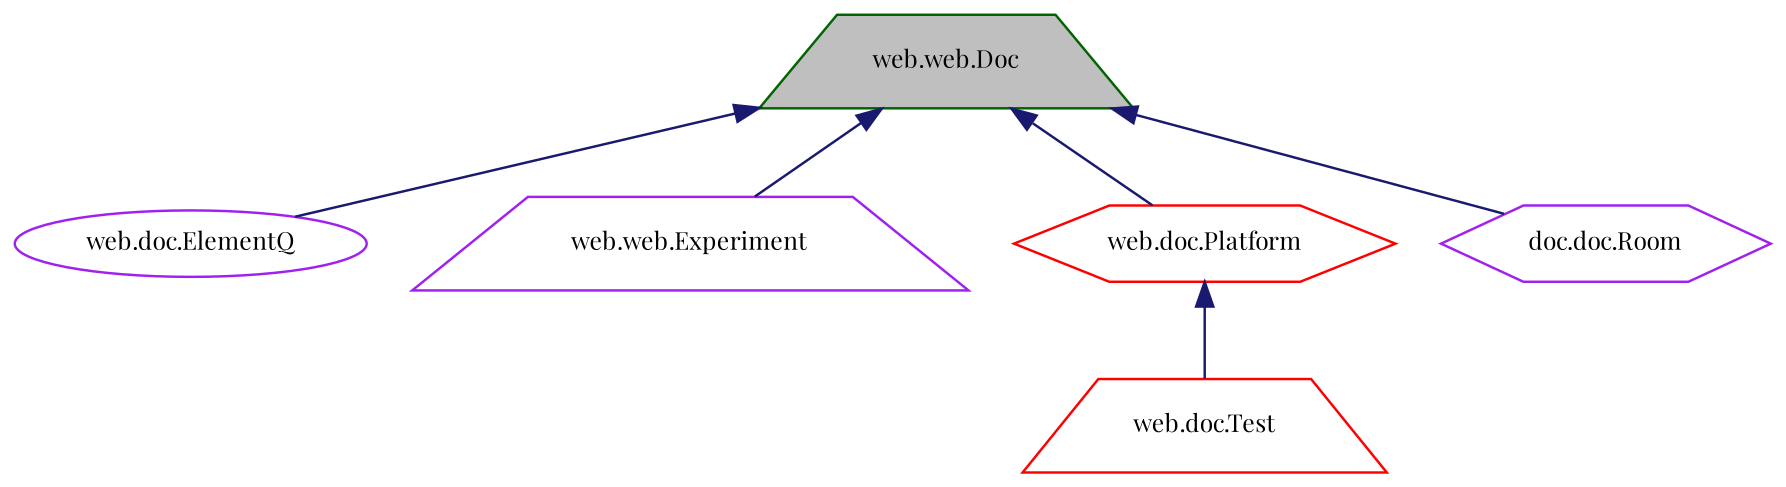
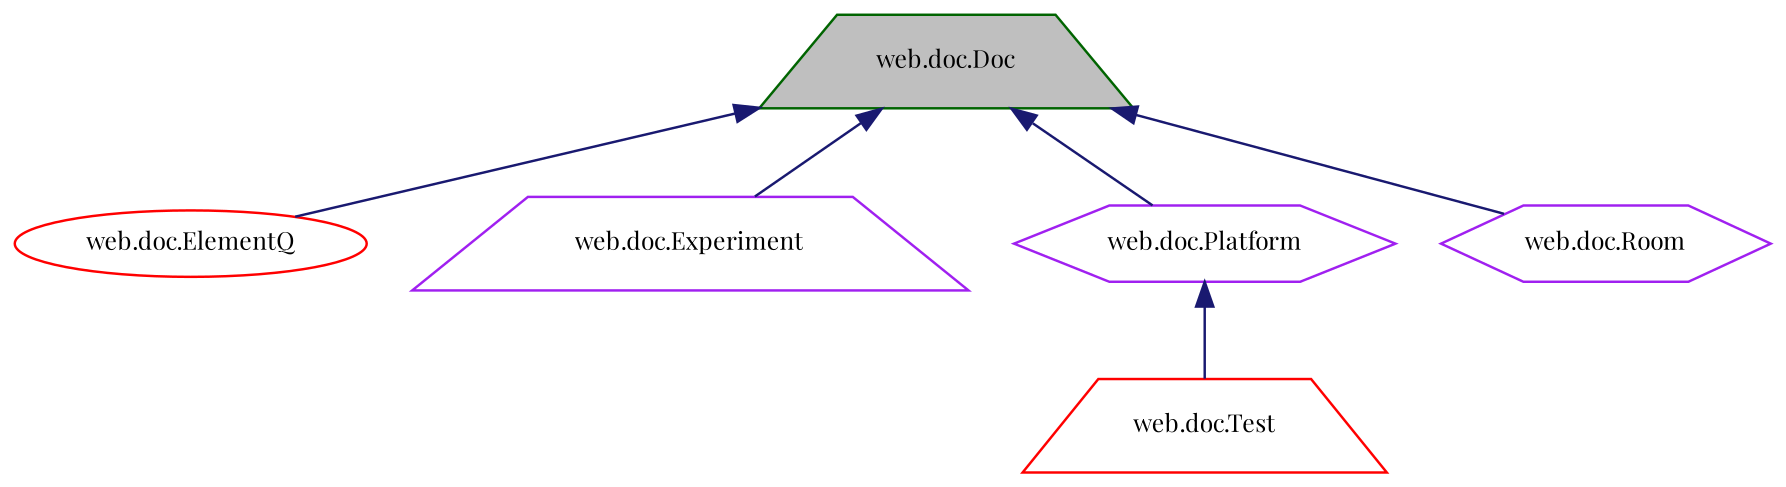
node "web.web.Doc": label "web.web.Doc" -> "web.doc.Doc"
node "web.doc.ElementQ": color purple -> red
node "web.web.Experiment": label "web.web.Experiment" -> "web.doc.Experiment"
node "web.doc.Platform": color red -> purple
node "doc.doc.Room": label "doc.doc.Room" -> "web.doc.Room"
